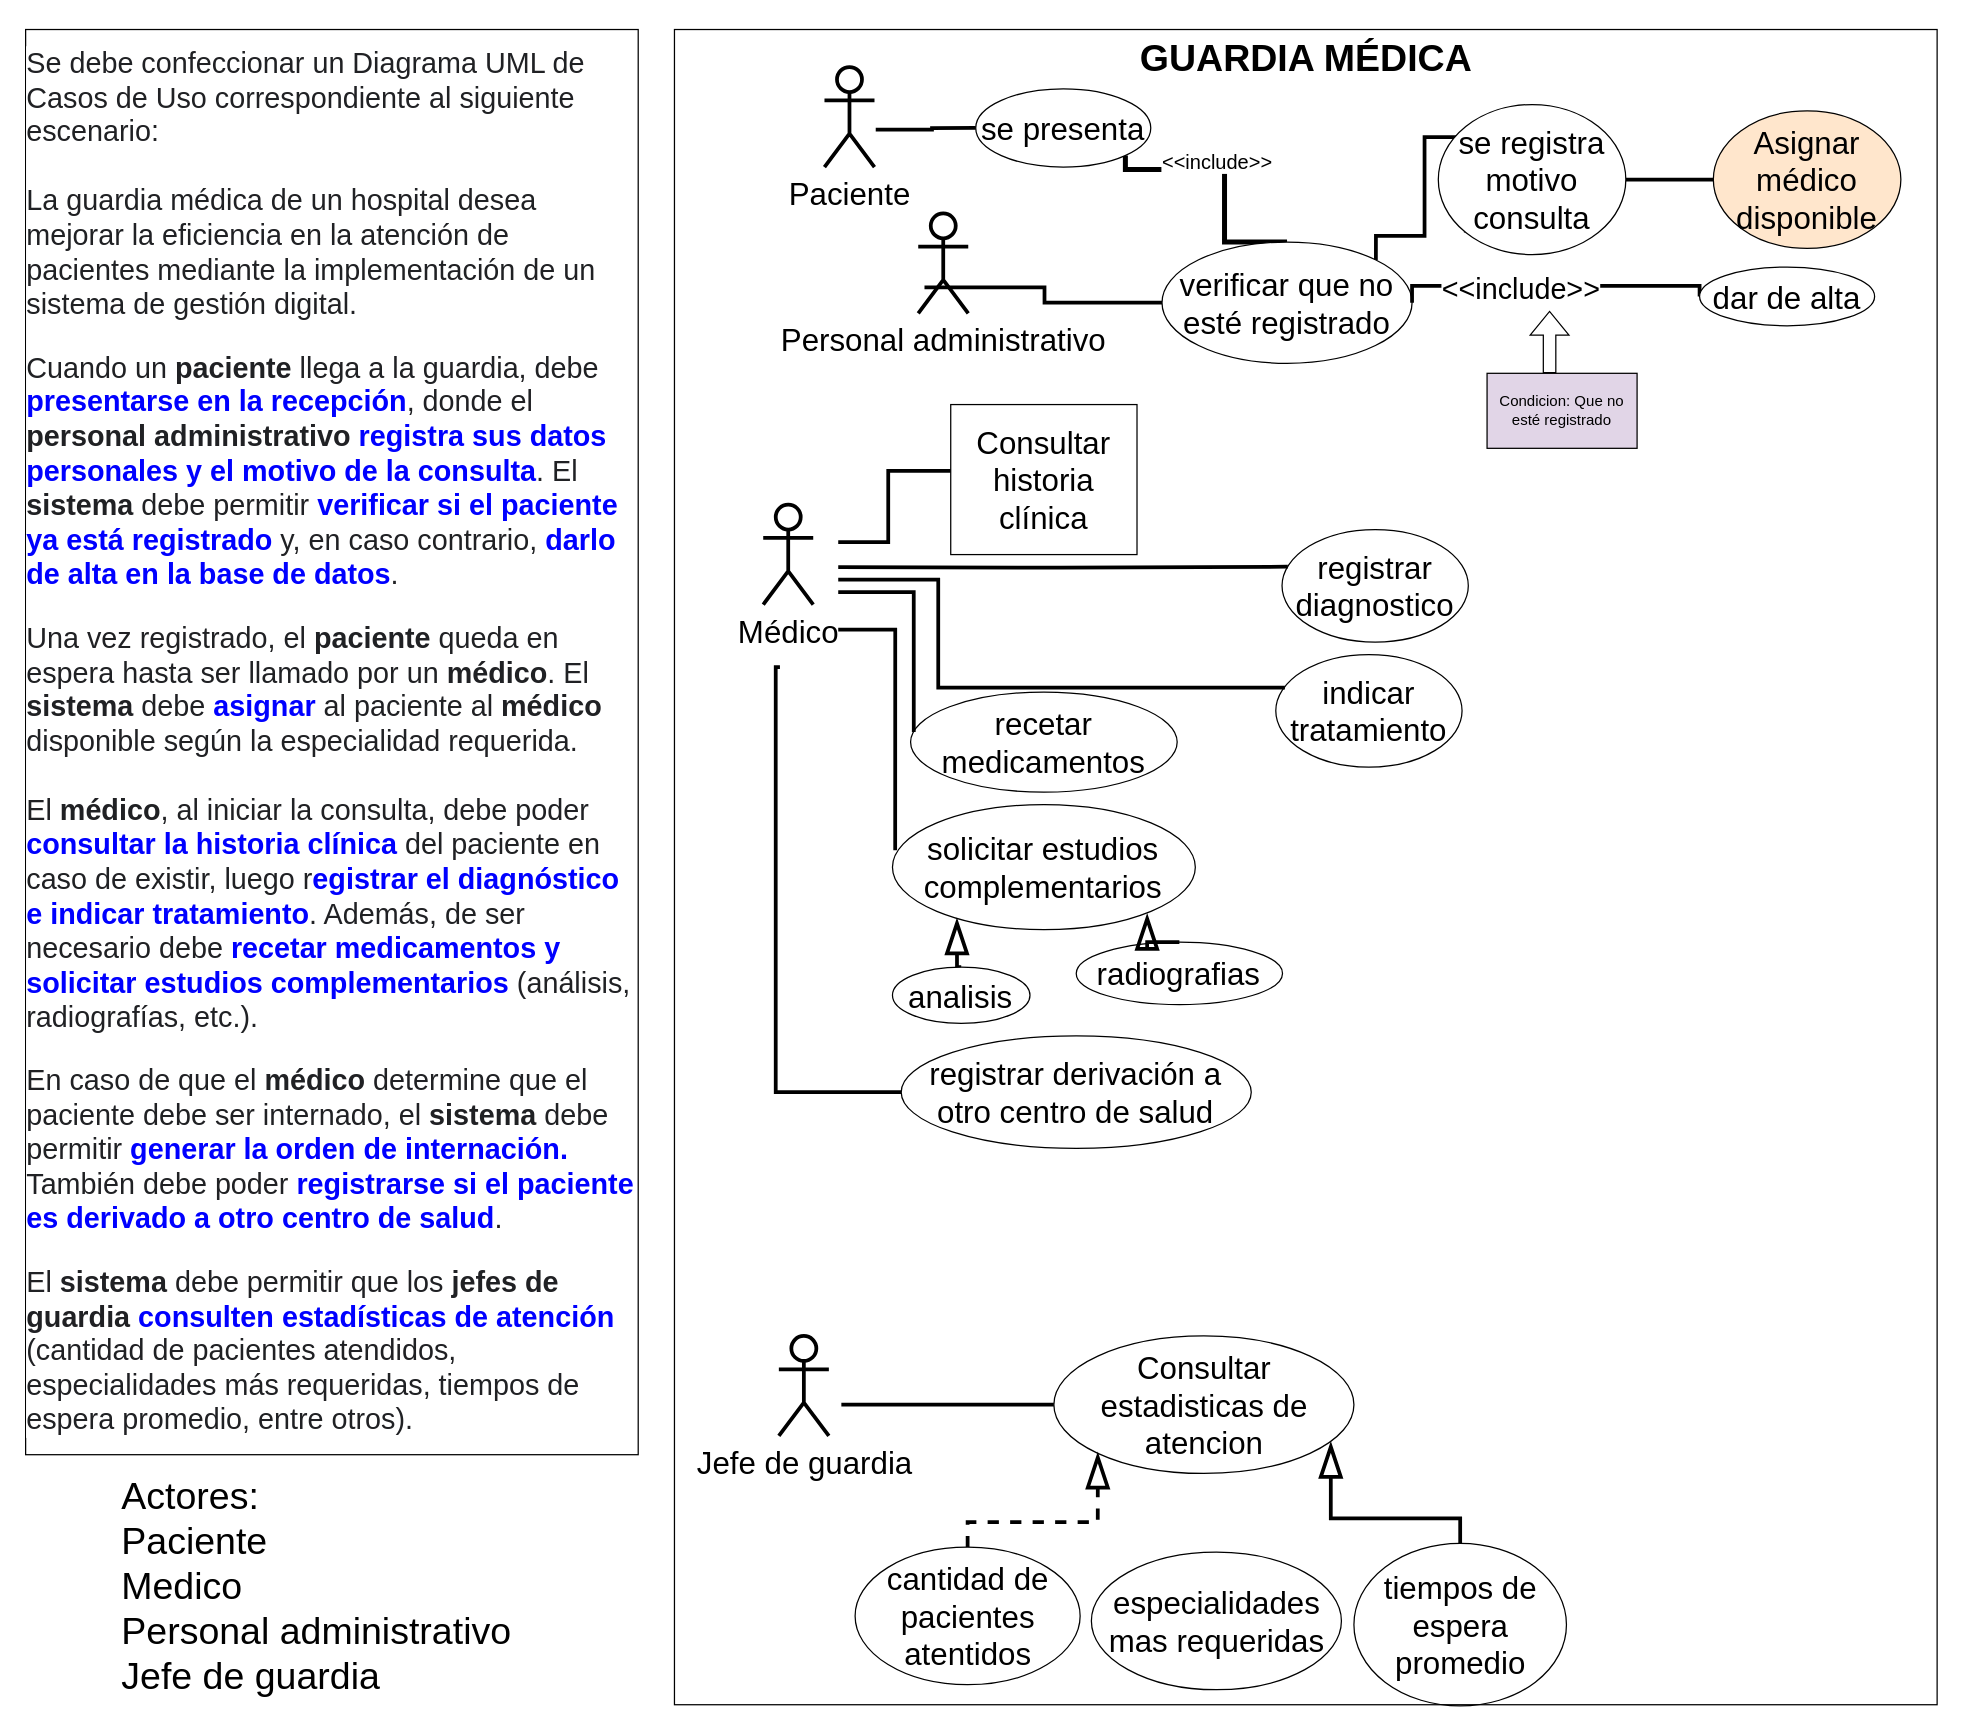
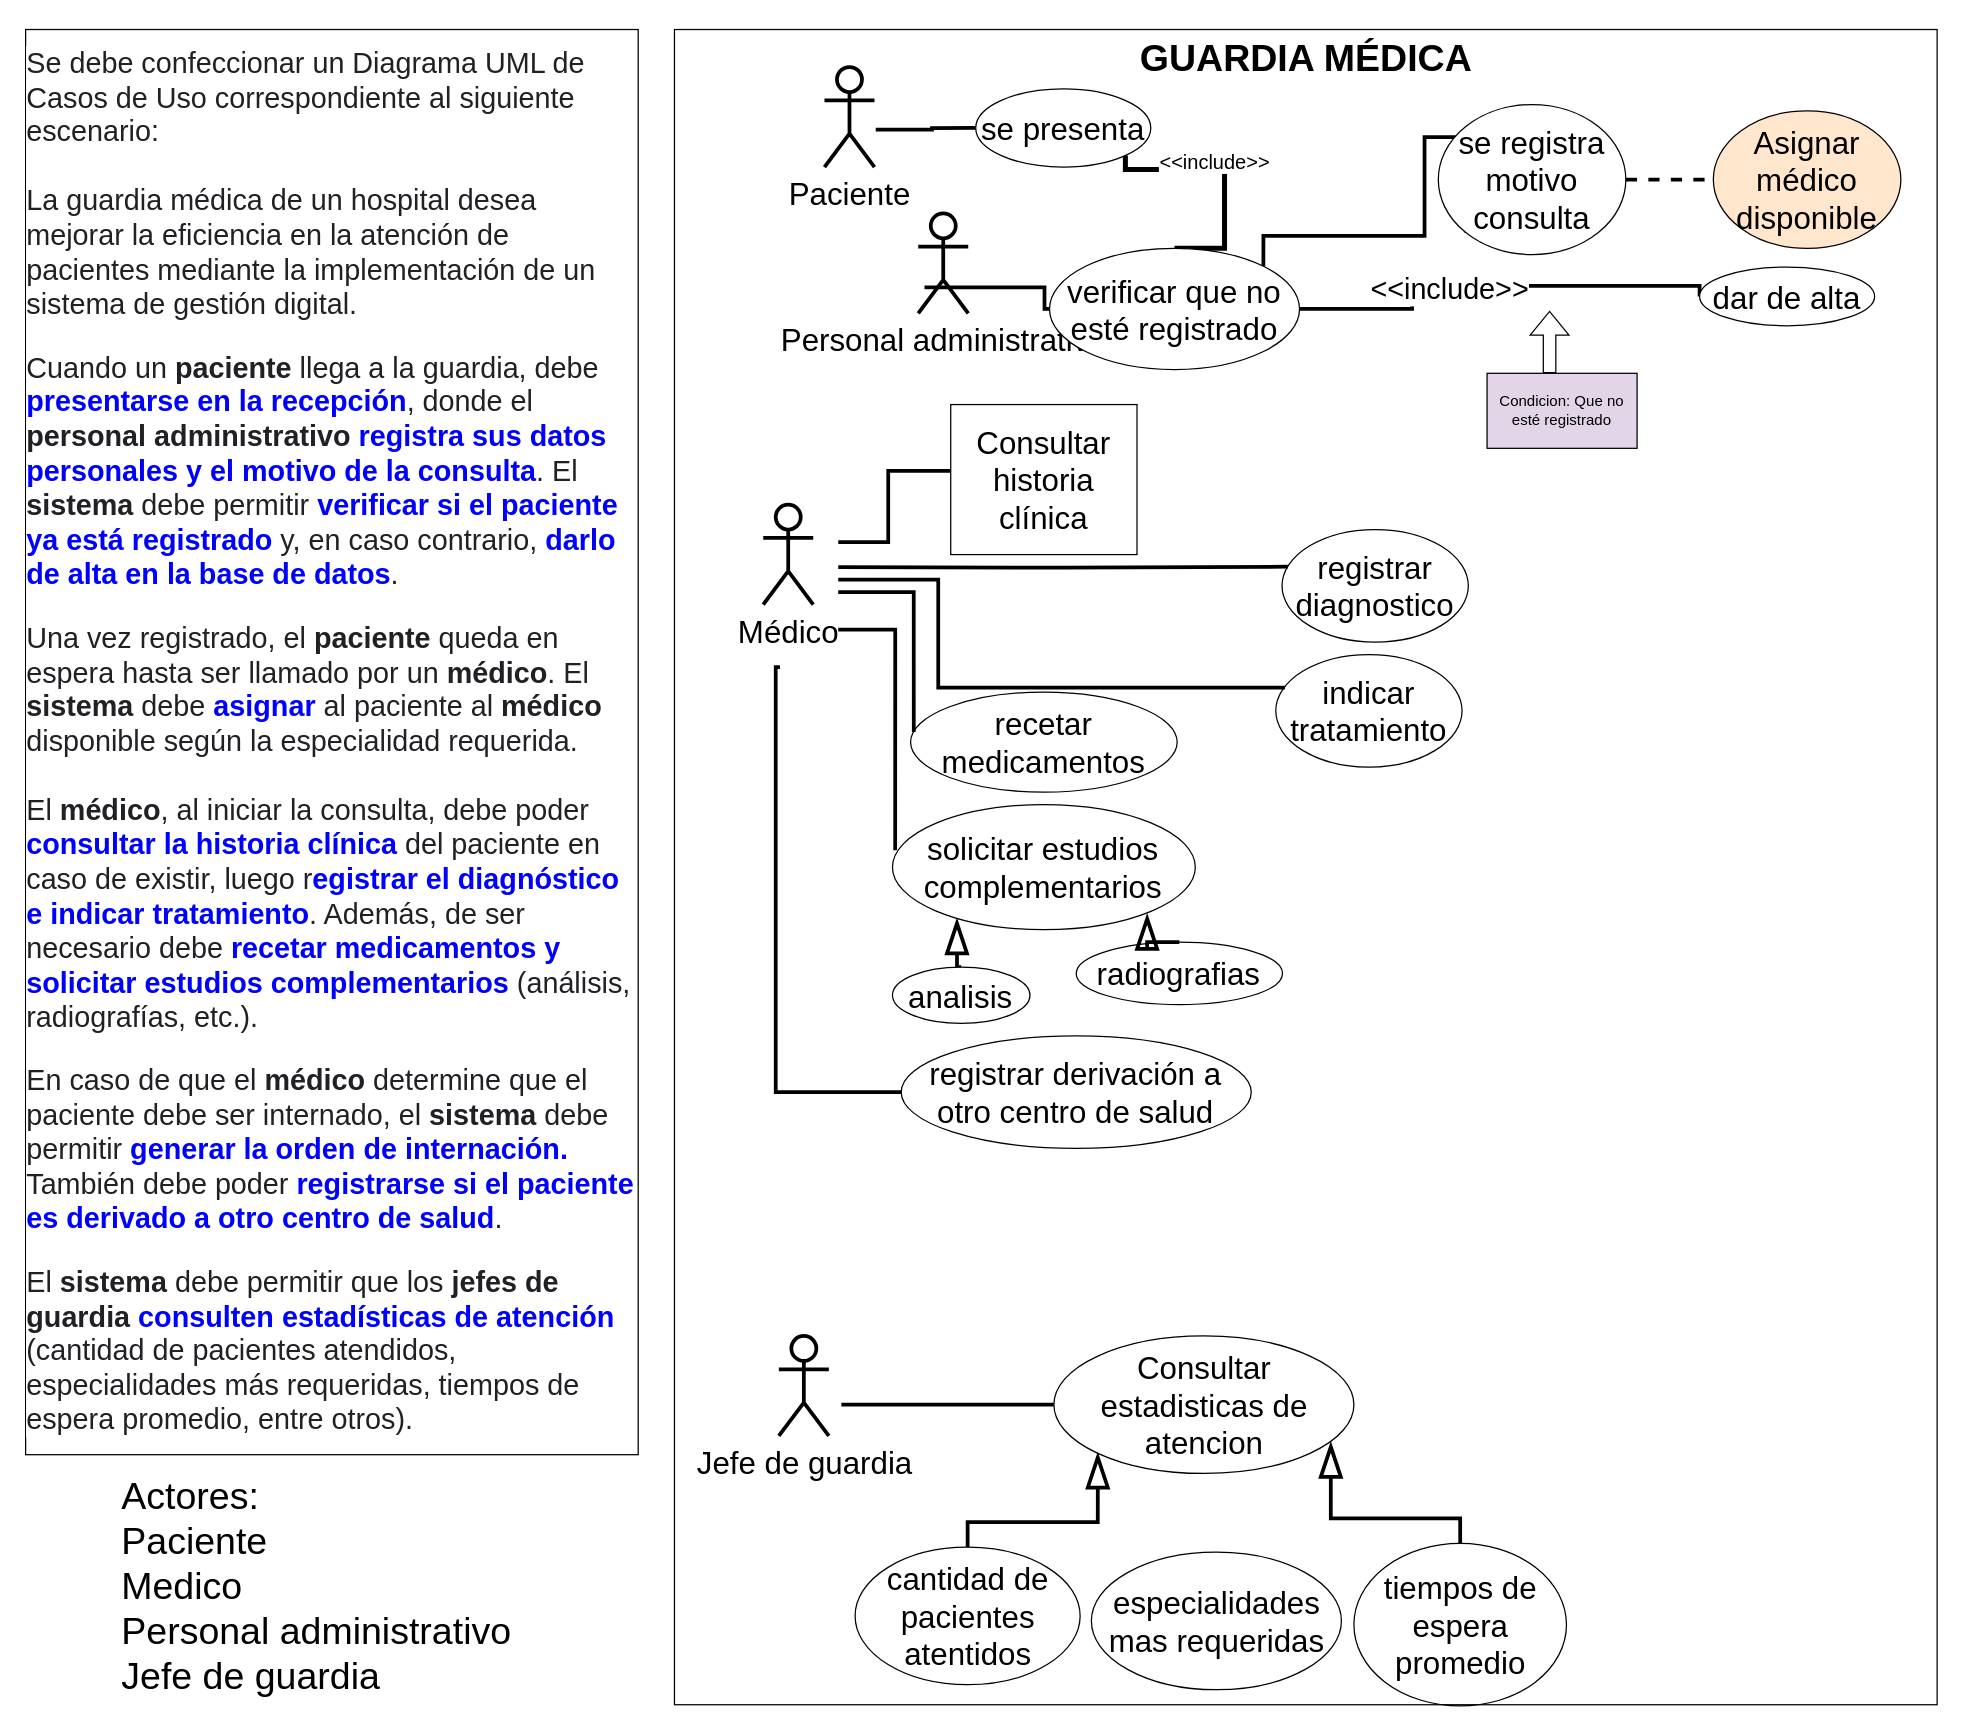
edge "se registra motivo consulta" -- "Asignar médico disponible": style solid -> dashed
node "verificar que no esté registrado": moved (1287, 303) -> (1174, 309)
edge "cantidad de pacientes atentidos" -> "Consultar estadisticas de atencion": style dashed -> solid
